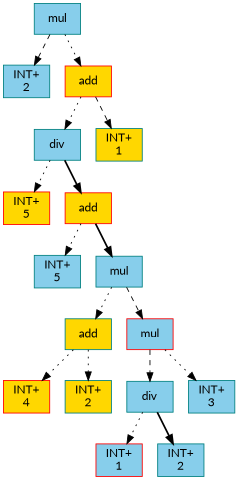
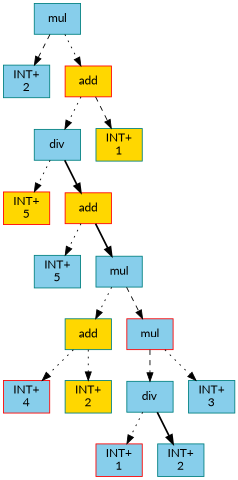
node "INT+ 4": fillcolor gold -> skyblue
